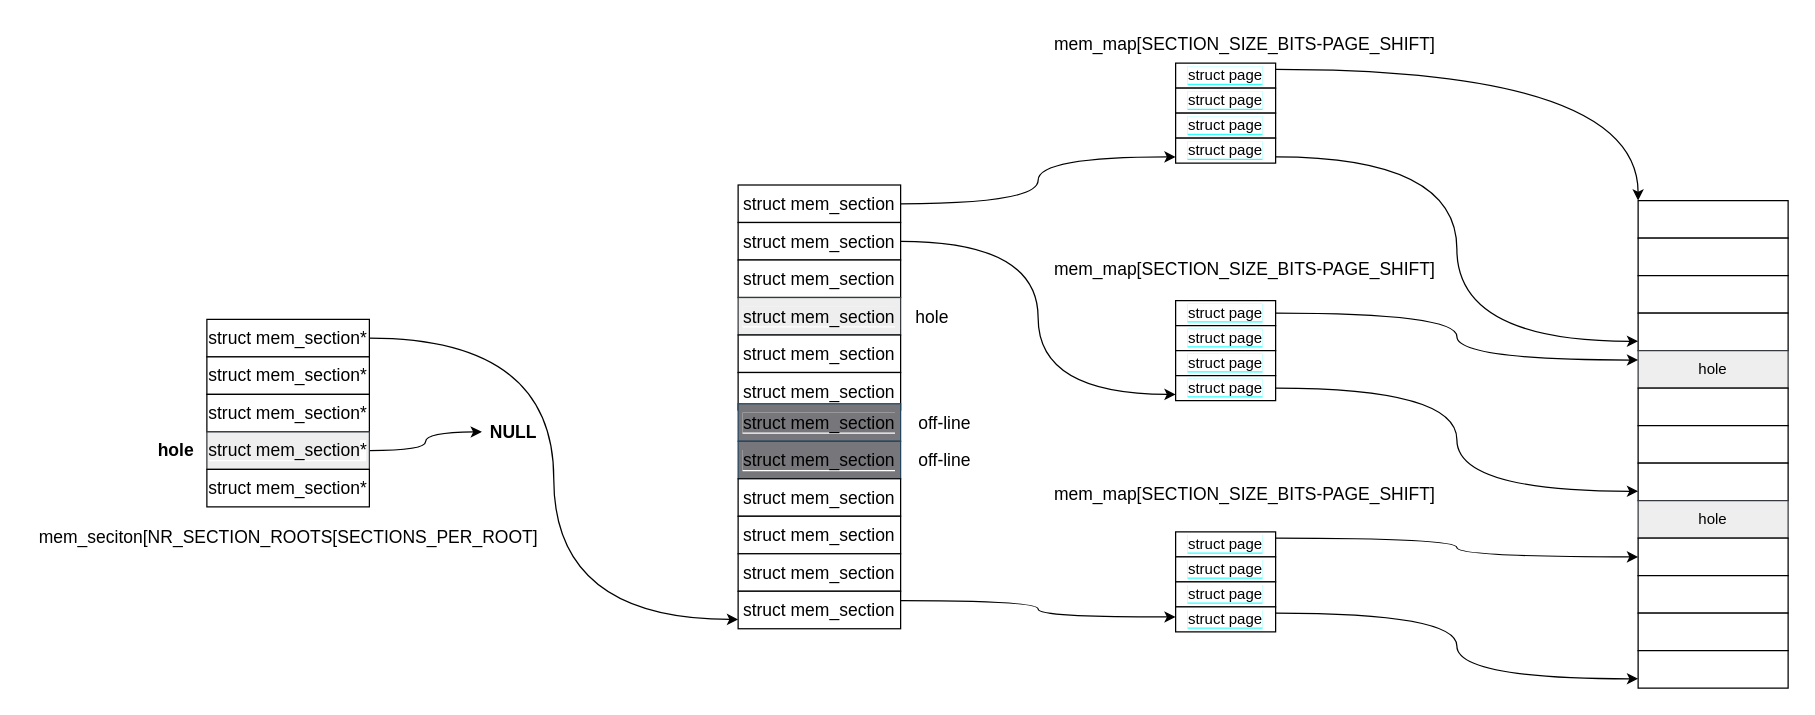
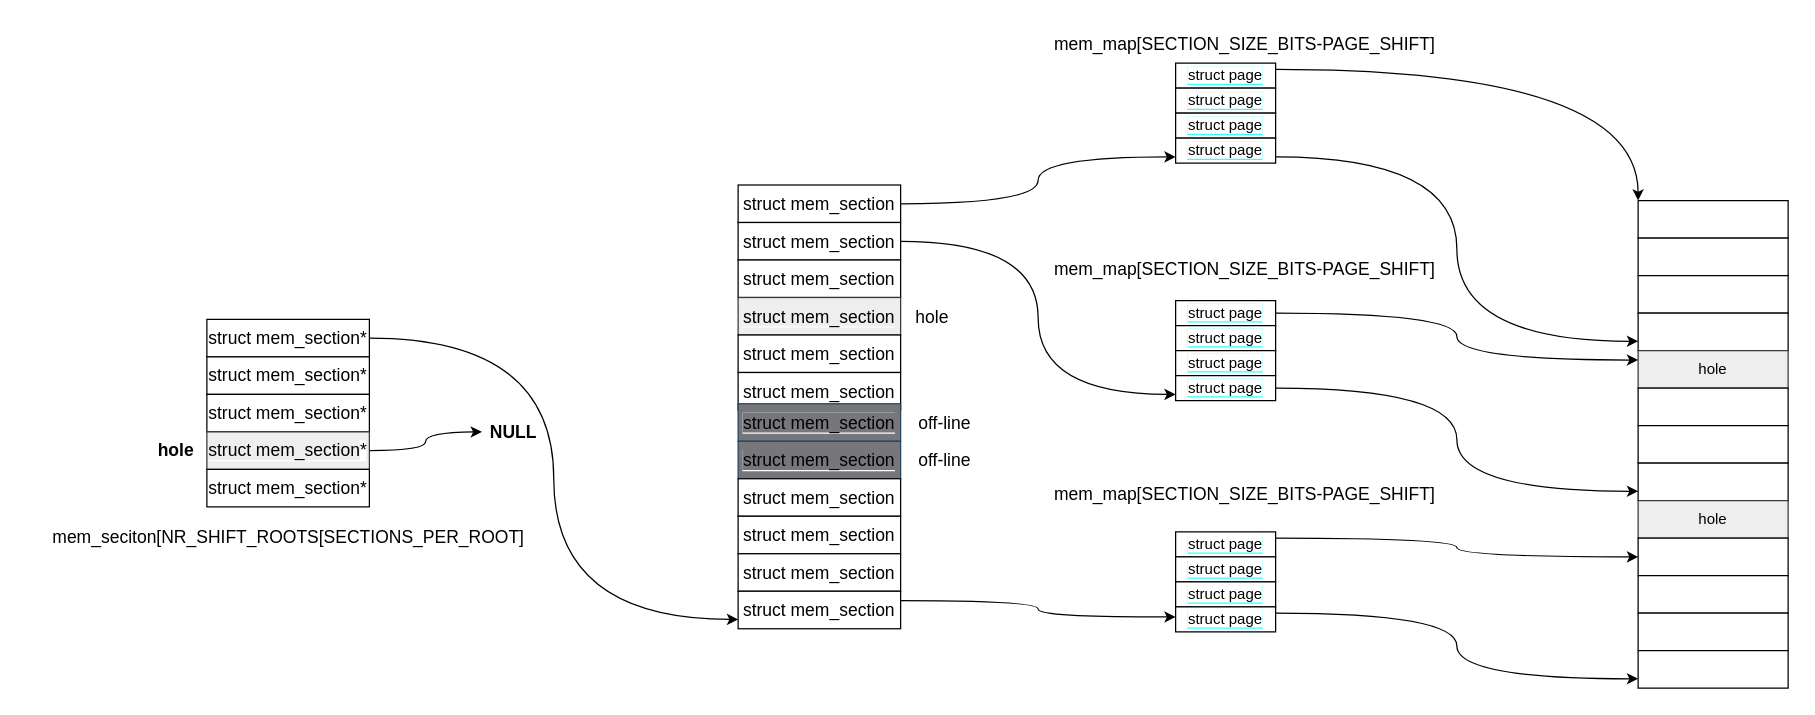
node "mem_seciton[NR_SECTION_ROOTS[SECTIONS_PER_ROOT]": label "mem_seciton[NR_SECTION_ROOTS[SECTIONS_PER_ROOT]" -> "mem_seciton[NR_SHIFT_ROOTS[SECTIONS_PER_ROOT]"
